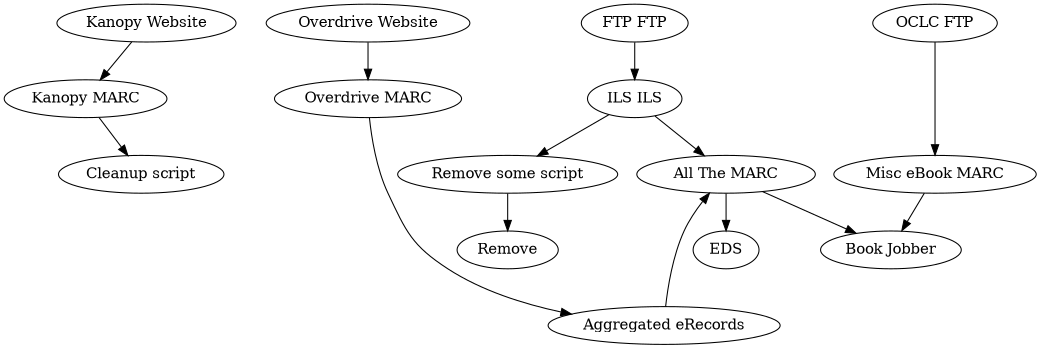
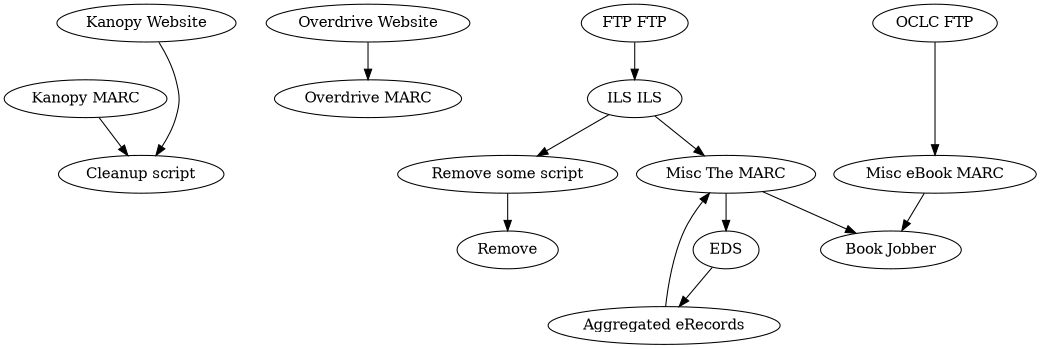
edge "Kanopy Website" -> "Kanopy MARC": now "Kanopy Website" -> "Cleanup script"
node "All The MARC": label "All The MARC" -> "Misc The MARC"
edge "Overdrive MARC" -> "Aggregated eRecords": now "EDS" -> "Aggregated eRecords"
